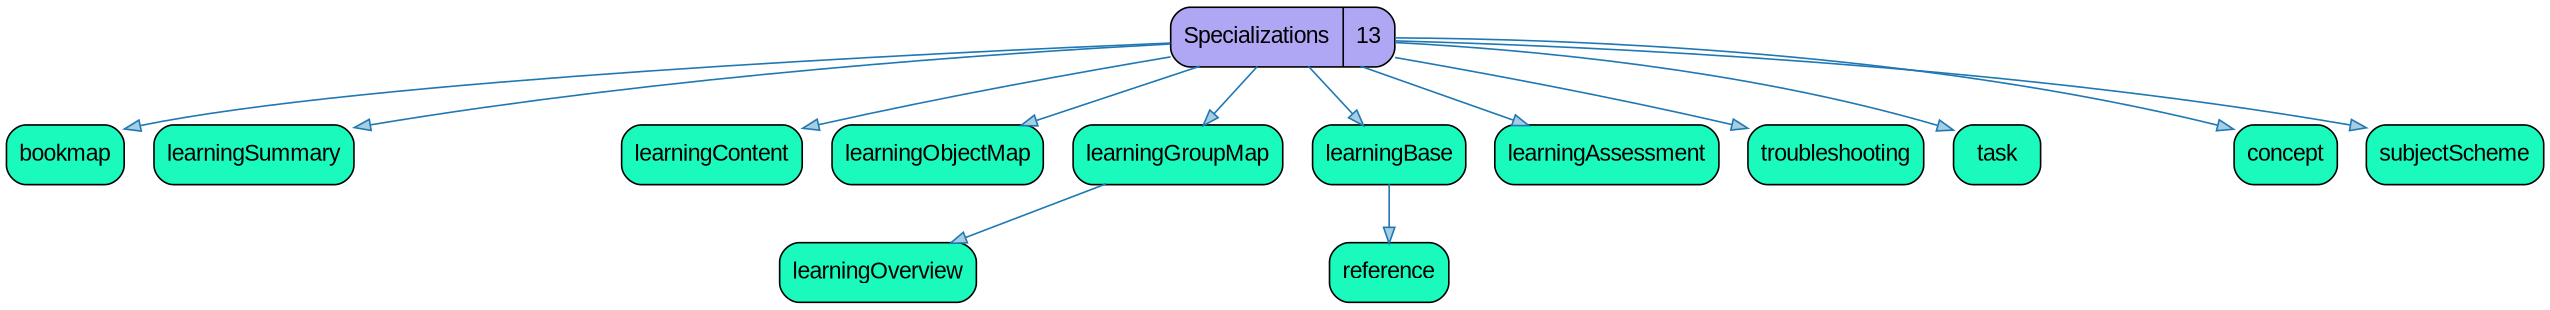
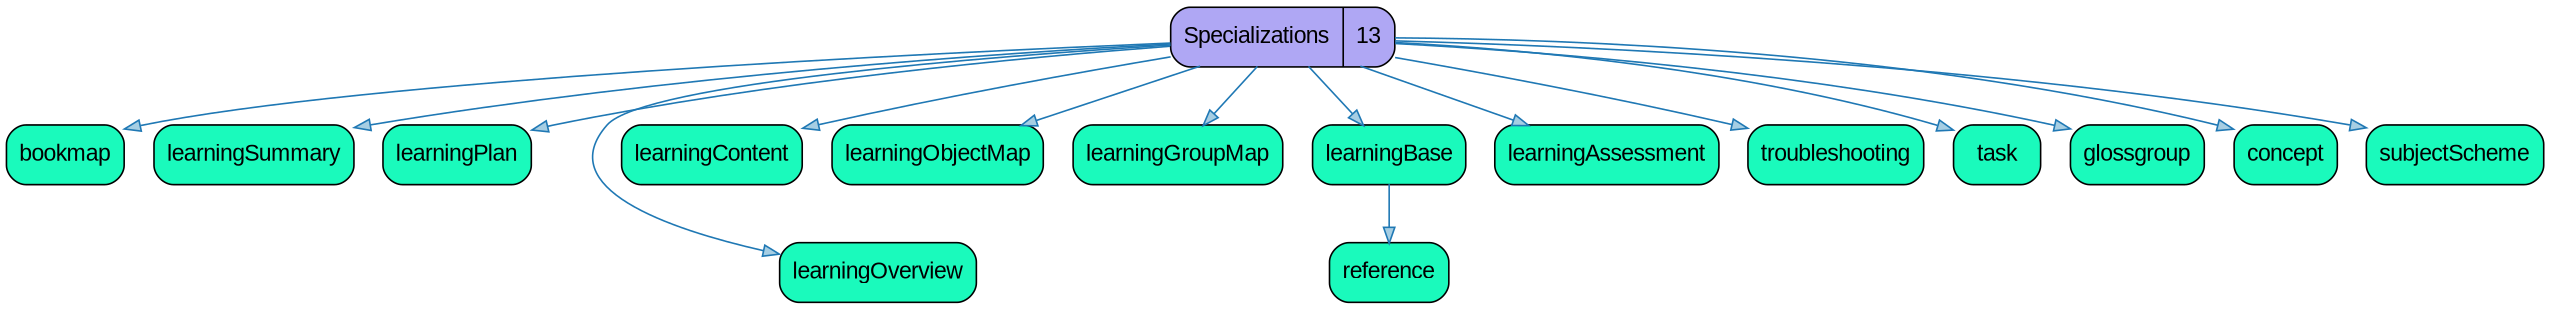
node "learningPlan": added
node "glossgroup": added
edge "learningGroupMap" -> "learningOverview": now "Specializations" -> "learningOverview"
